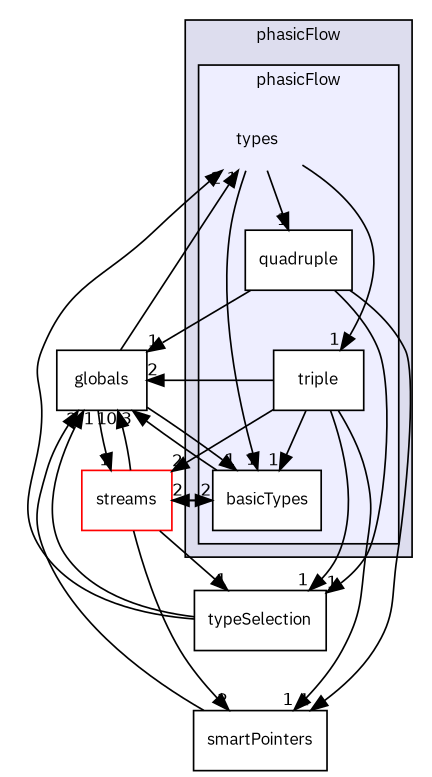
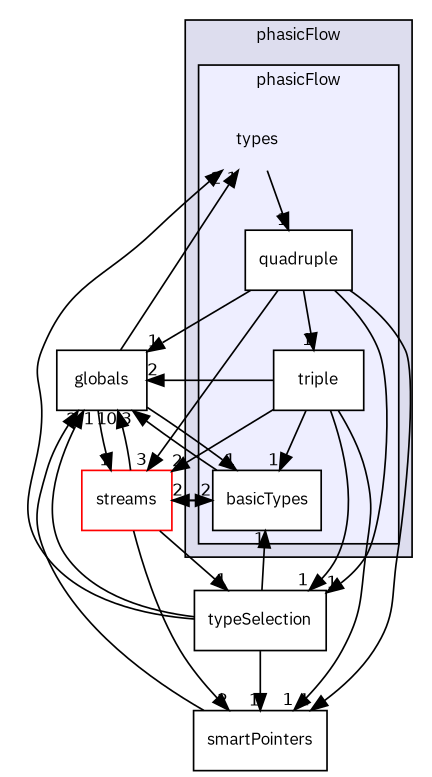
edge "types" -> "triple": now "quadruple" -> "triple"
edge "types" -> "basicTypes": now "typeSelection" -> "basicTypes"
edge "quadruple" -> "streams": added
edge "typeSelection" -> "smartPointers": added
